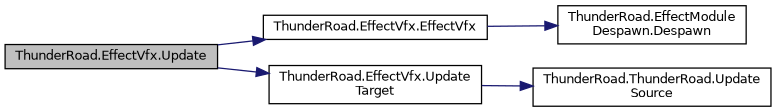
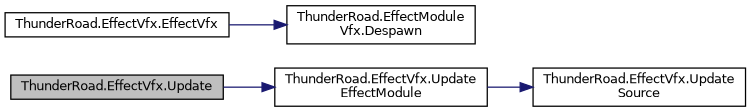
node "ThunderRoad.EffectModule Despawn.Despawn": label "ThunderRoad.EffectModule Despawn.Despawn" -> "ThunderRoad.EffectModule Vfx.Despawn"
edge "ThunderRoad.EffectVfx.Update" -> "ThunderRoad.EffectVfx.EffectVfx": removed
node "ThunderRoad.EffectVfx.Update Target": label "ThunderRoad.EffectVfx.Update Target" -> "ThunderRoad.EffectVfx.Update EffectModule"
node "ThunderRoad.ThunderRoad.Update Source": label "ThunderRoad.ThunderRoad.Update Source" -> "ThunderRoad.EffectVfx.Update Source"
